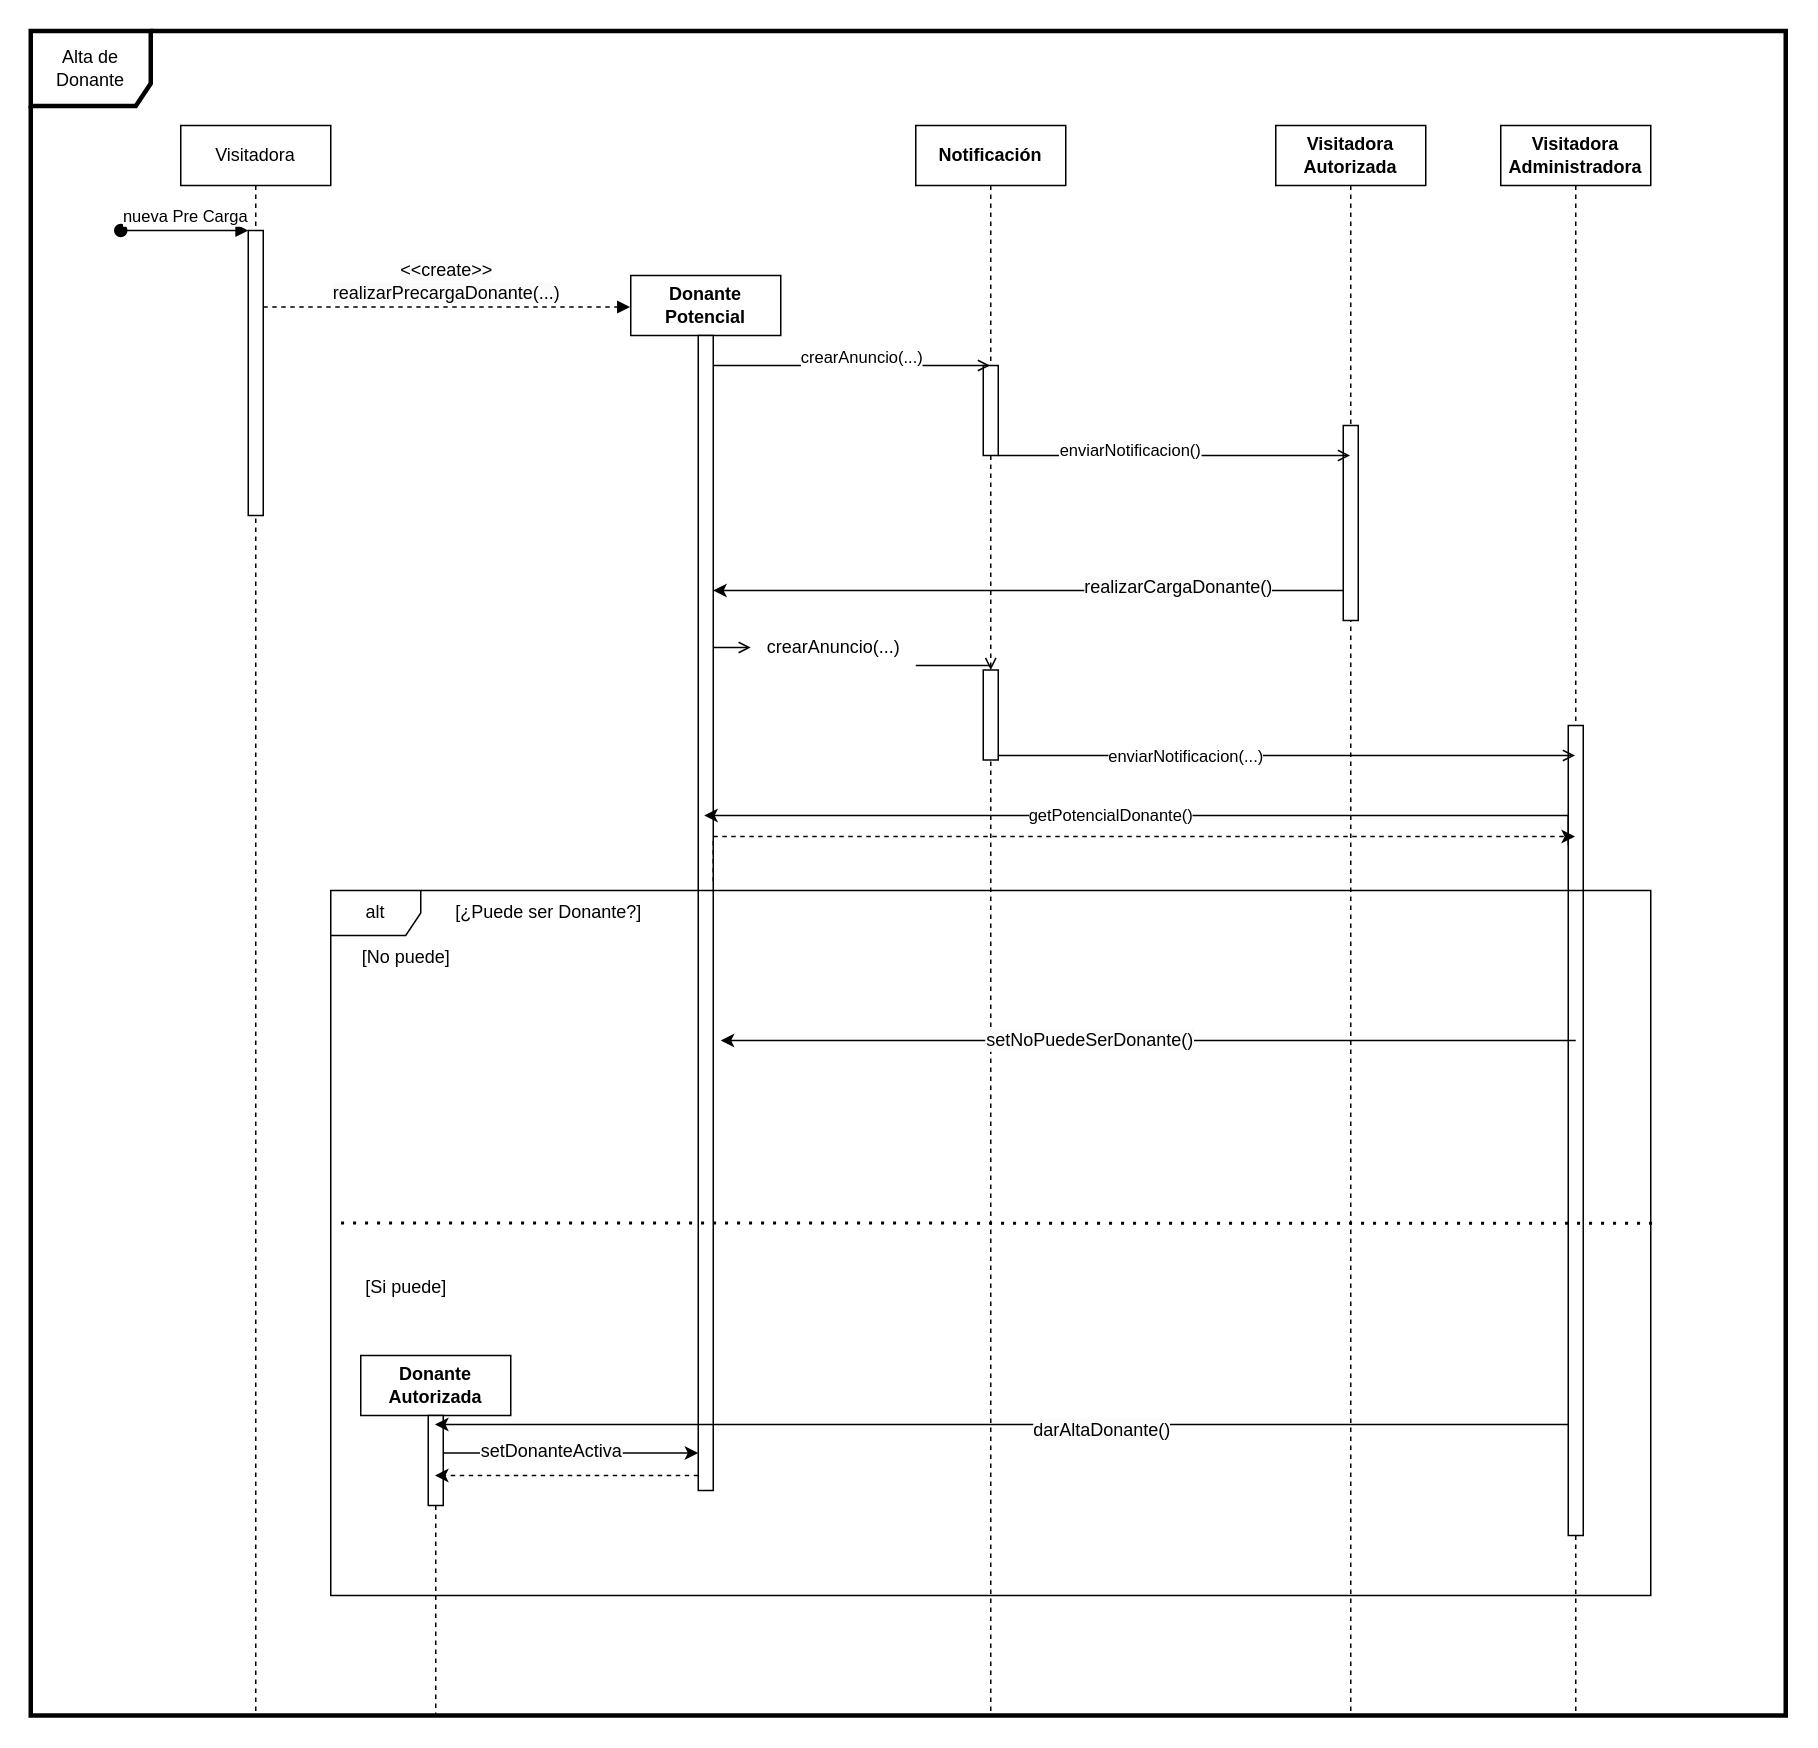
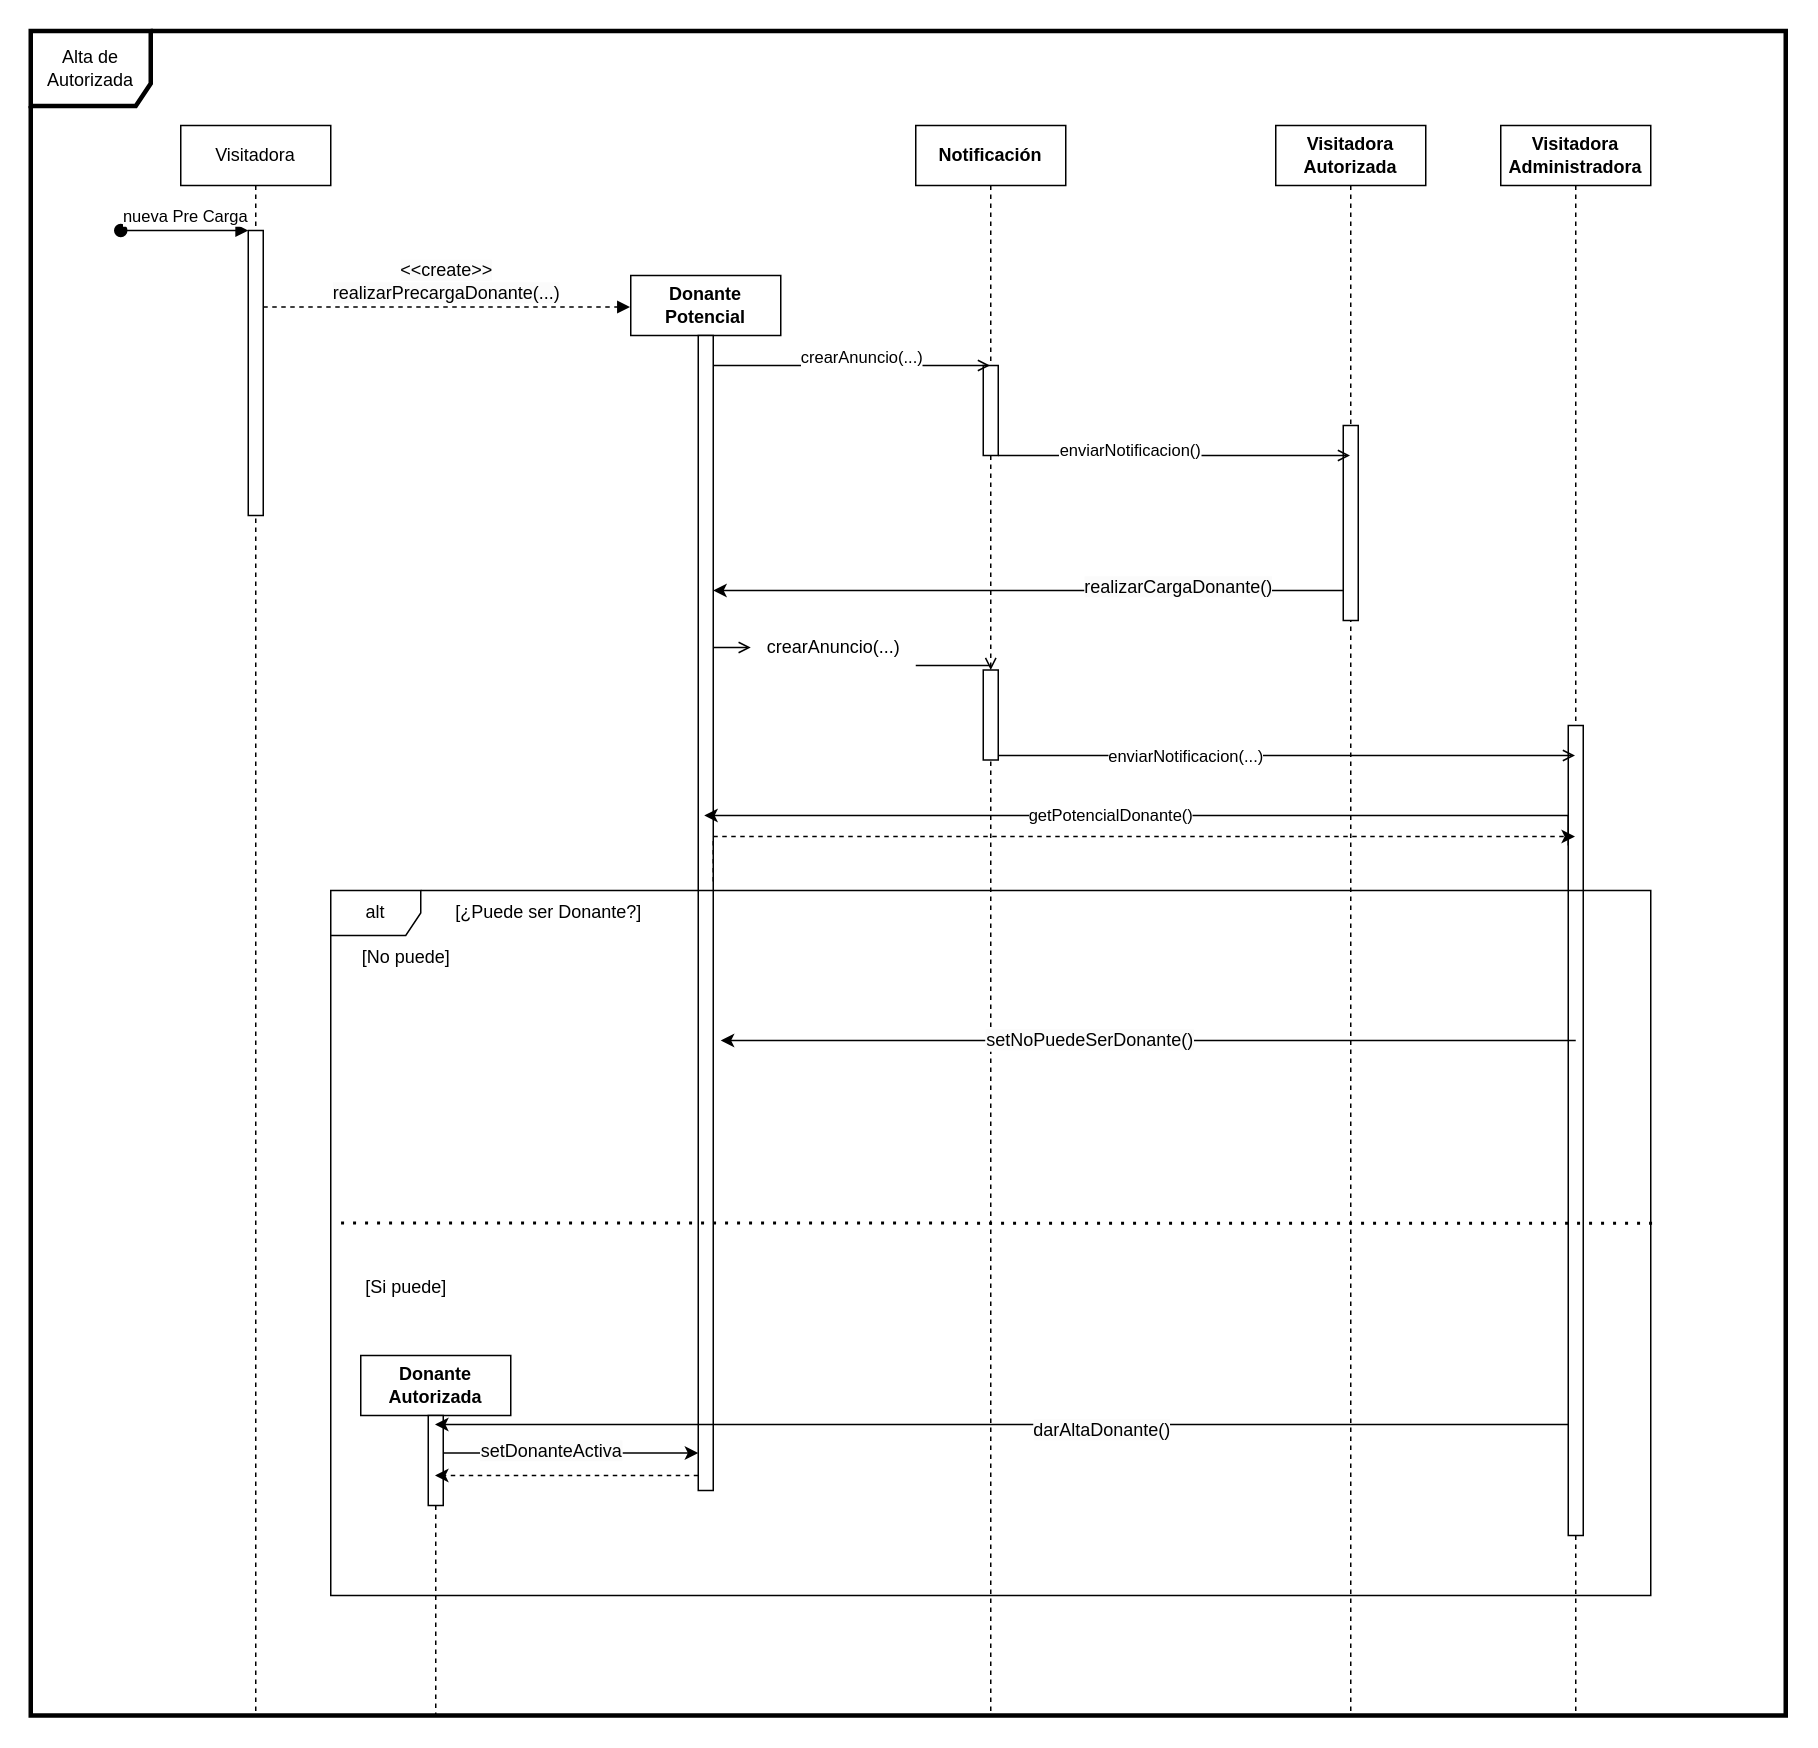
node "Alta de Donante": label "Alta de Donante" -> "Alta de Autorizada"
